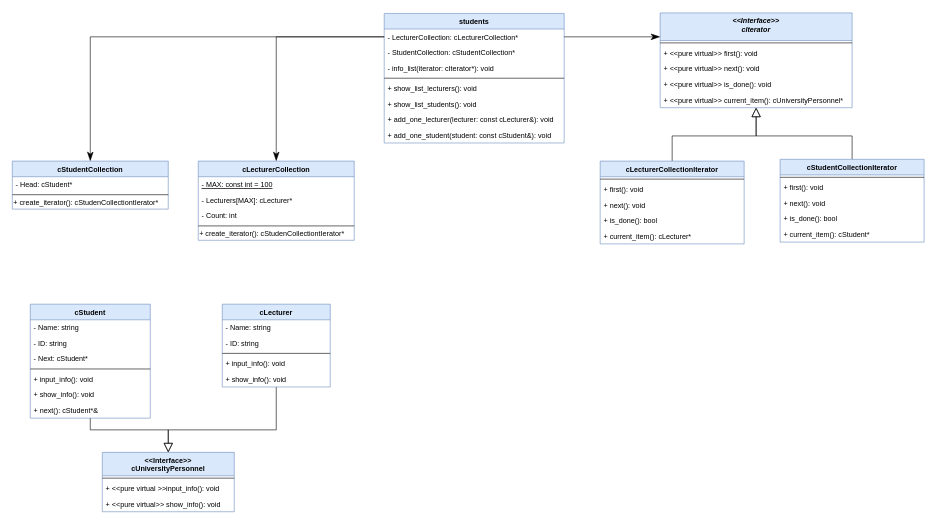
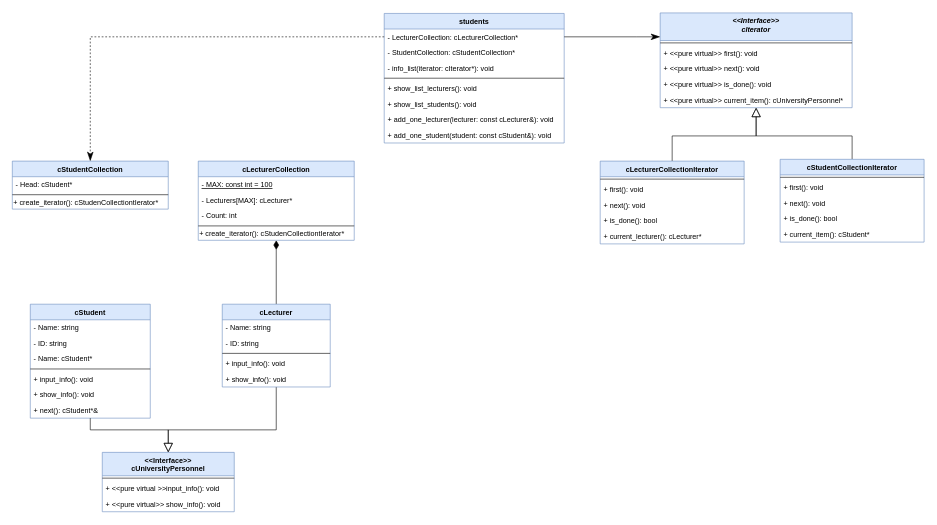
edge "- LecturerCollection: cLecturerCollection*" -> "cStudentCollection": style solid -> dashed
edge "- LecturerCollection: cLecturerCollection*" -> "cLecturerCollection": removed
node "+ current_item(): cLecturer*": label "+ current_item(): cLecturer*" -> "+ current_lecturer(): cLecturer*"
edge "cLecturer" -> "cLecturerCollection": added
node "- Next: cStudent*": label "- Next: cStudent*" -> "- Name: cStudent*"
